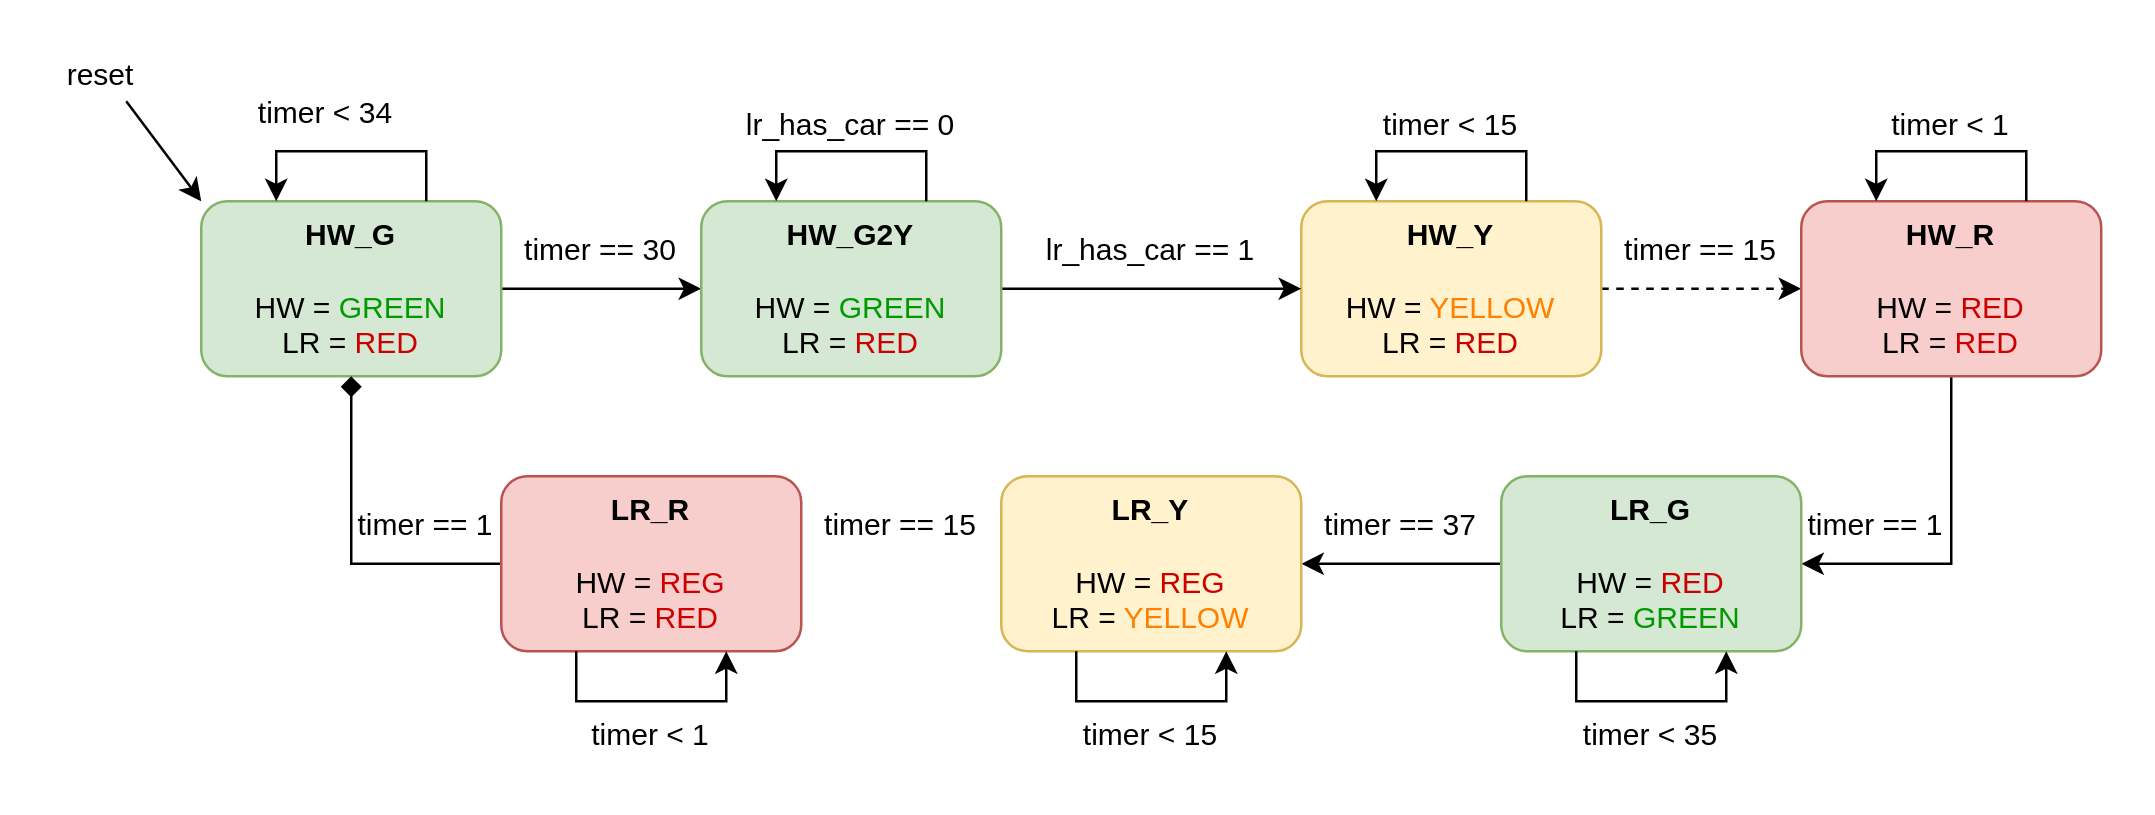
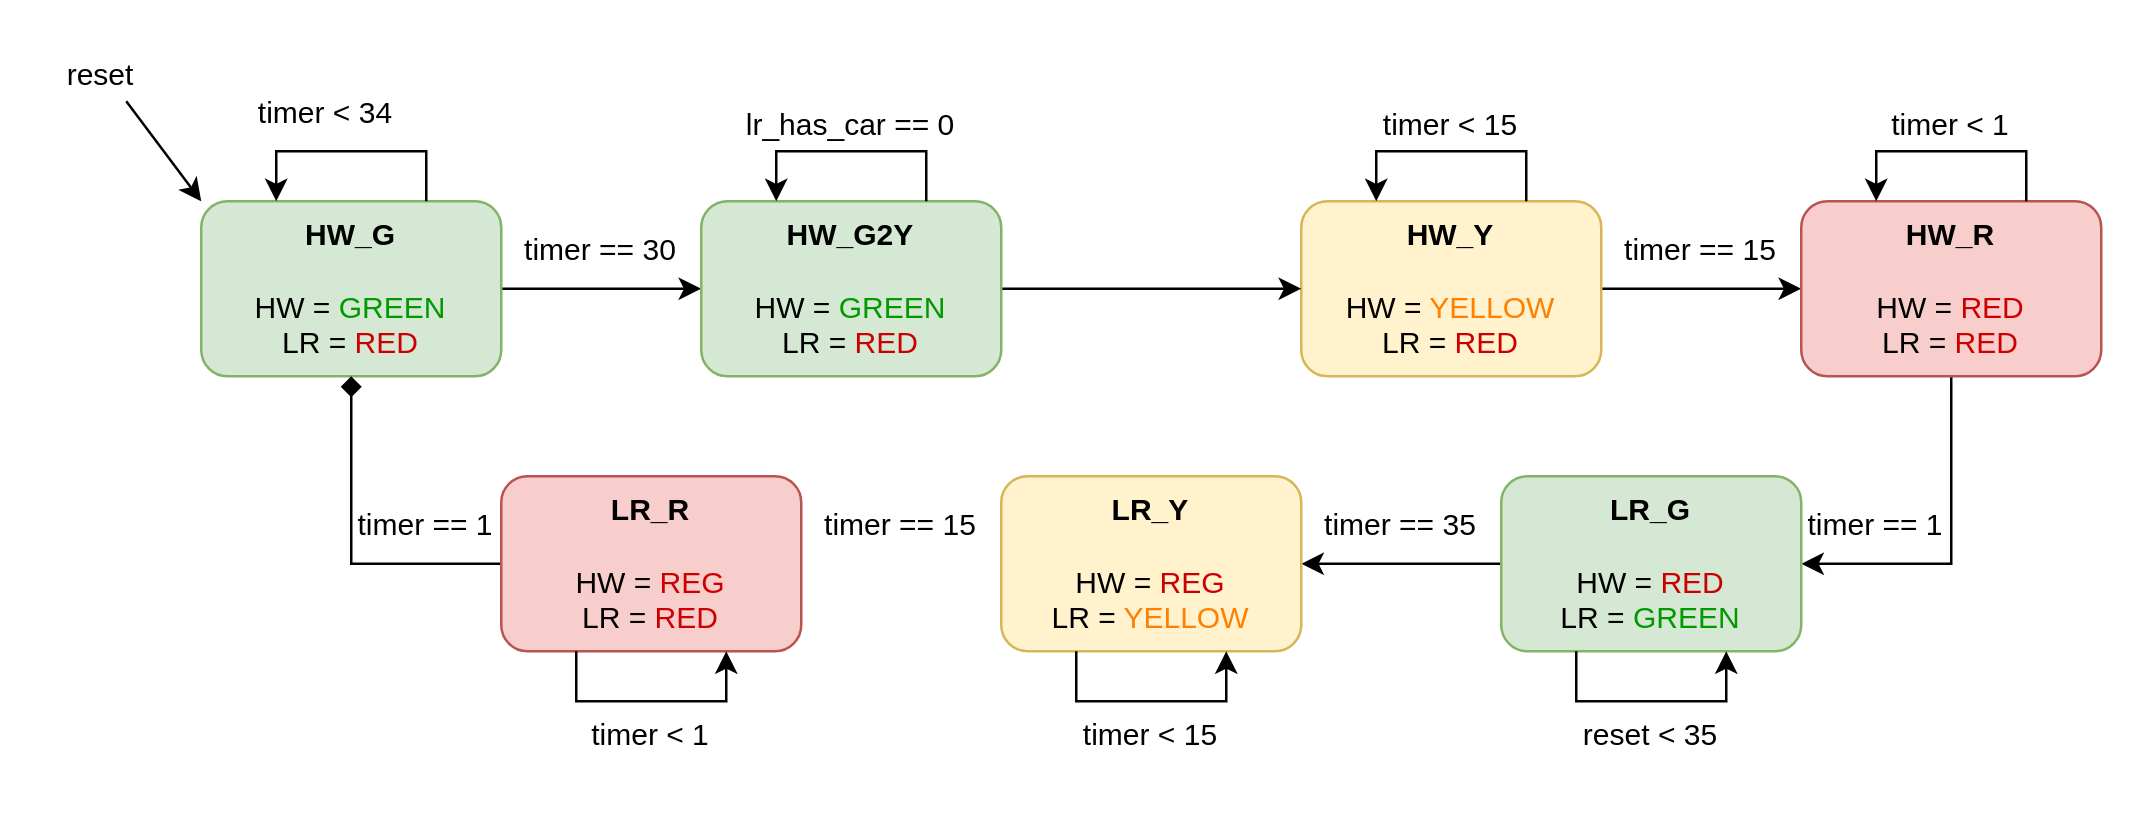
node "lr_has_car == 1": removed
edge "HW_Y HW = YELLOW LR = RED" -> "HW_R HW = RED LR = RED": style dashed -> solid
node "timer == 37": label "timer == 37" -> "timer == 35"
node "timer < 35": label "timer < 35" -> "reset < 35"
